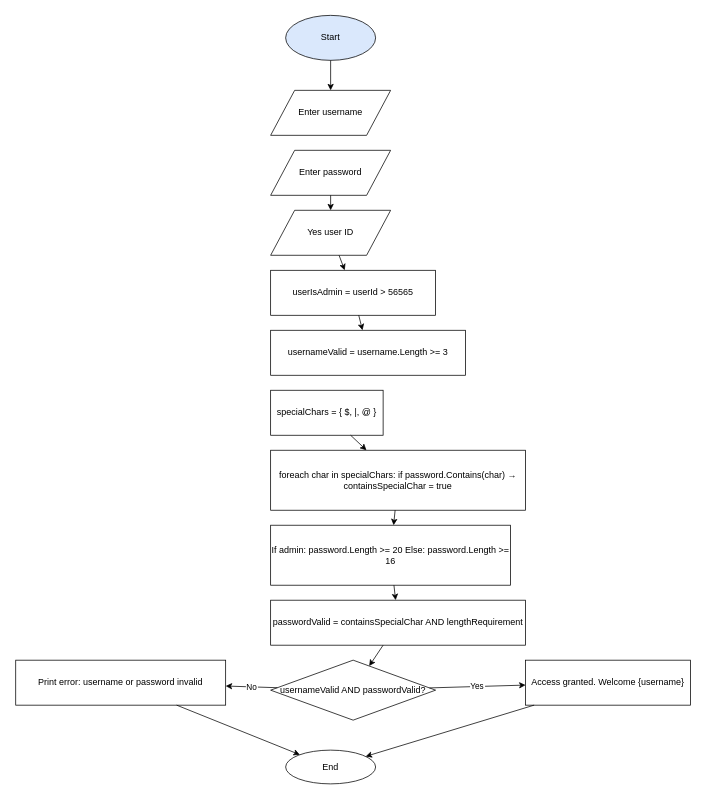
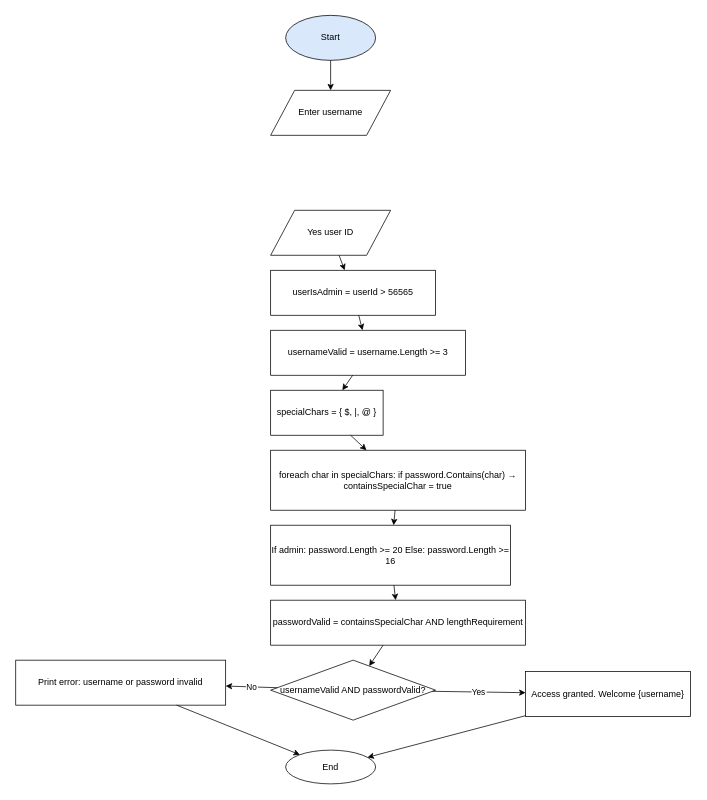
node "Enter password": removed
edge "Enter password" -> "Yes user ID": removed
edge "usernameValid = username.Length >= 3" -> "specialChars = { $, |, @ }": added
node "Access granted. Welcome {username}": moved (608, 683) -> (608, 694)
